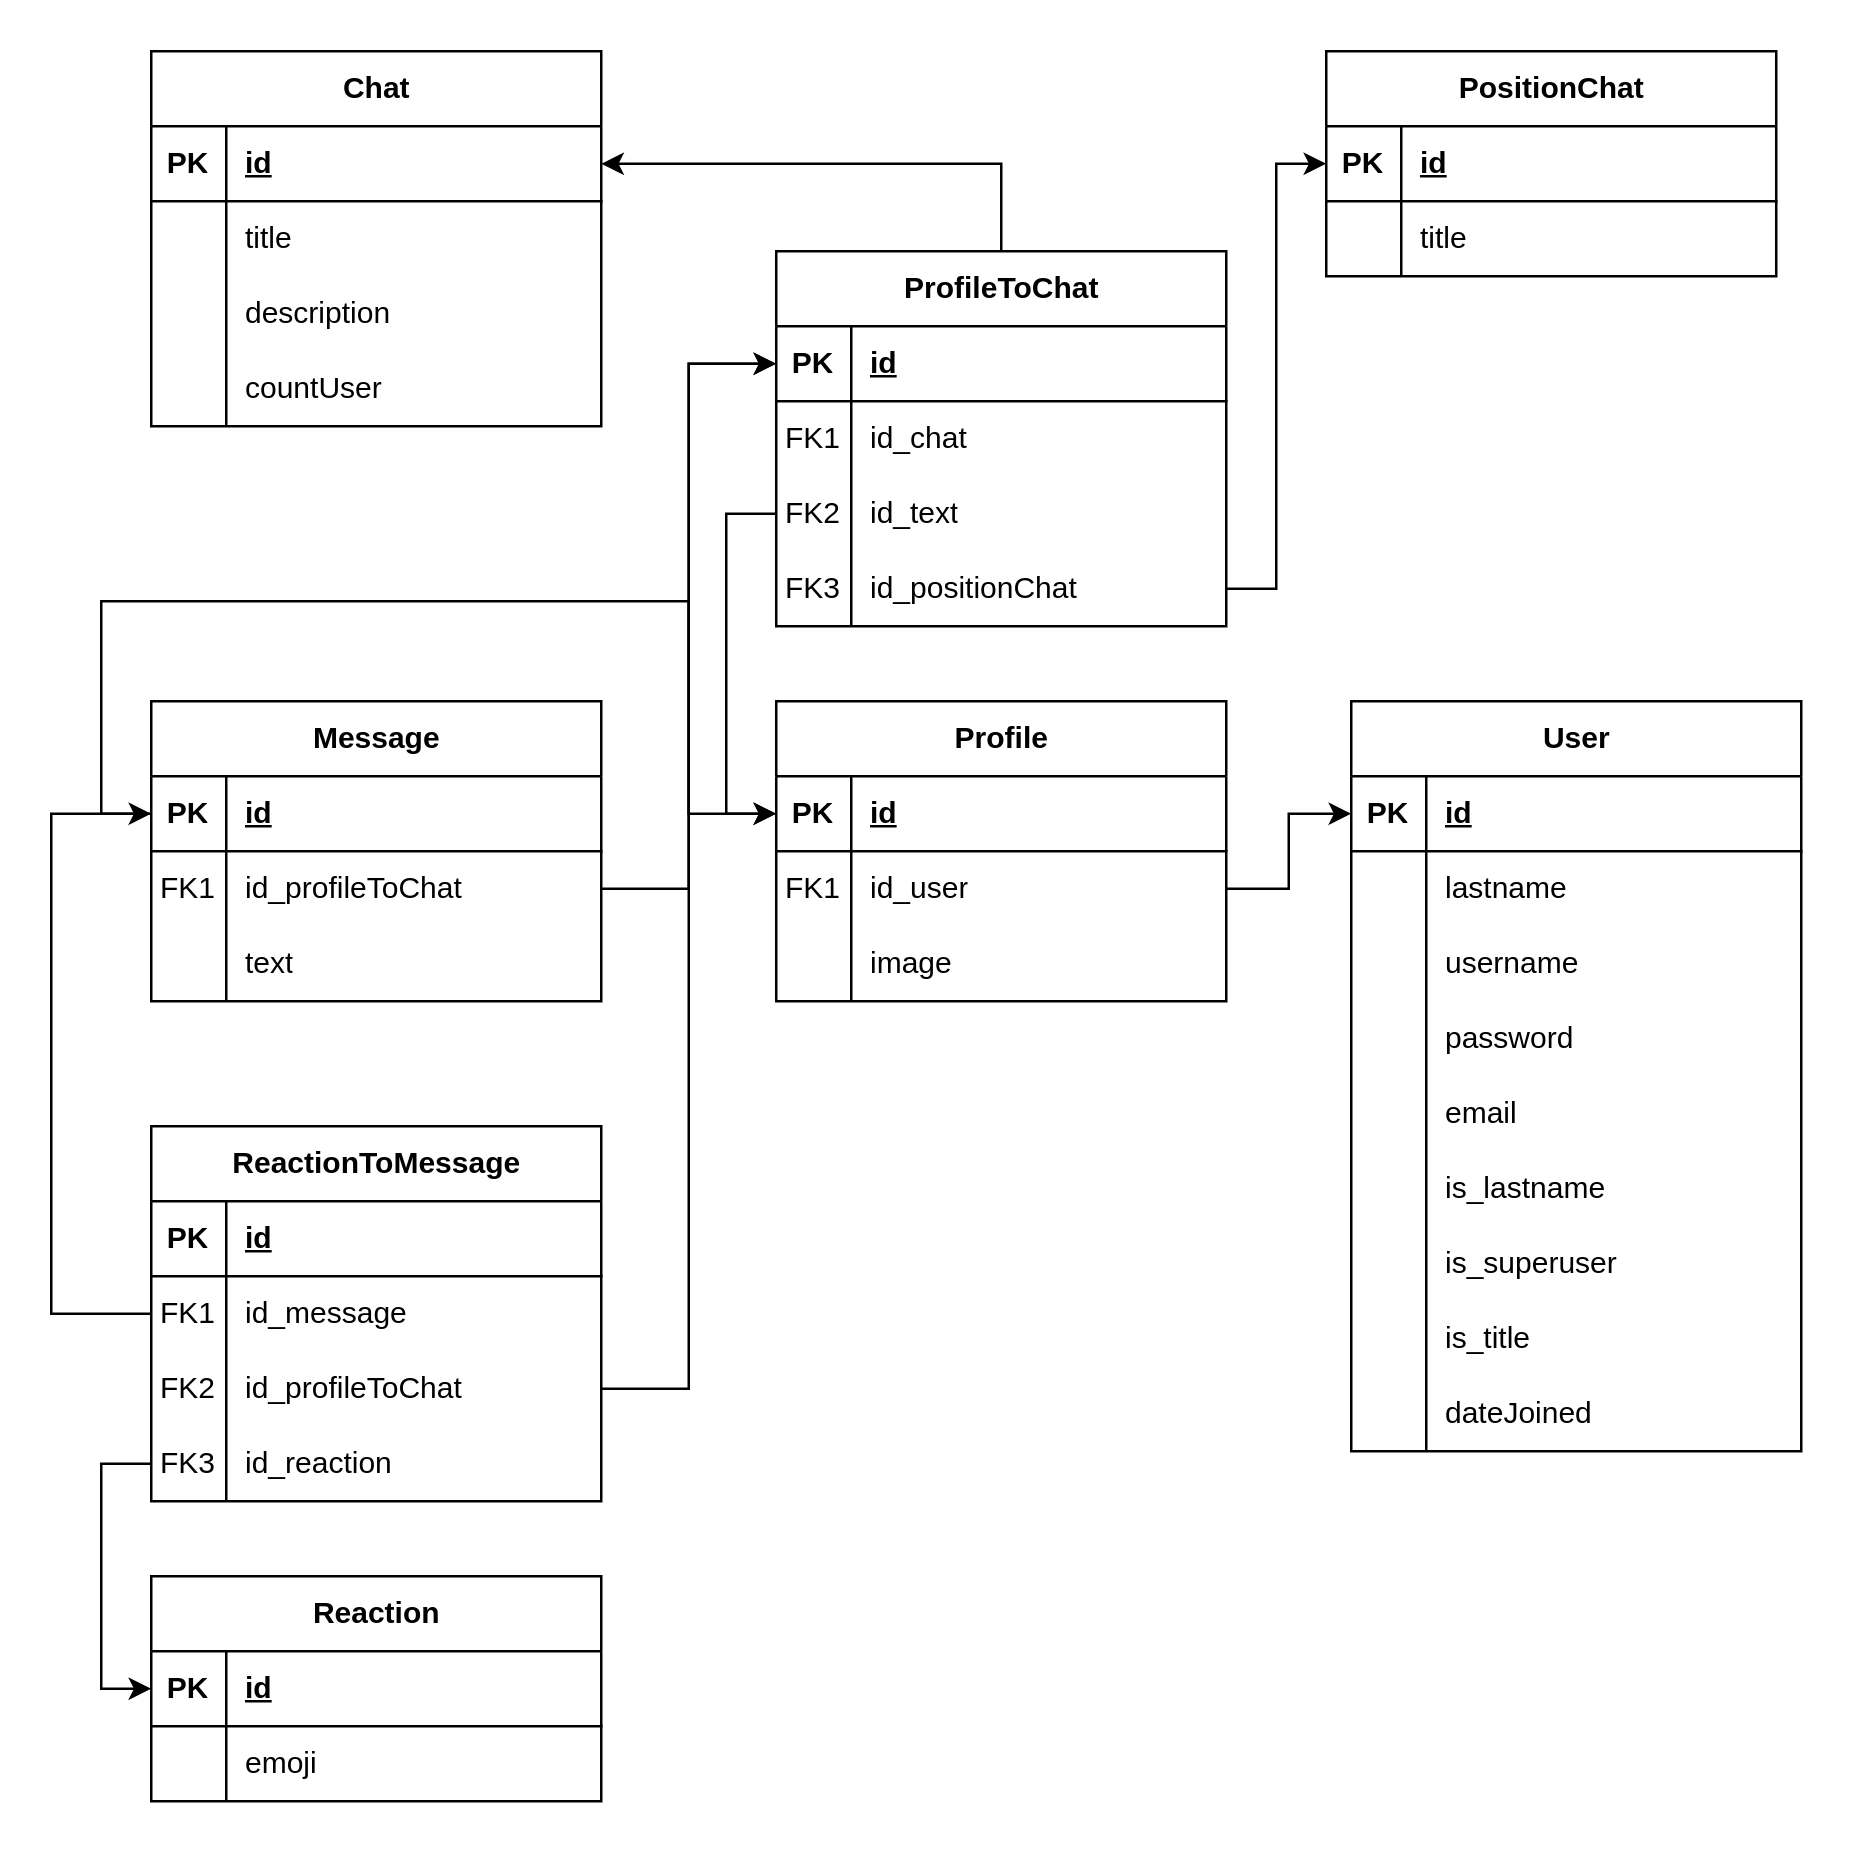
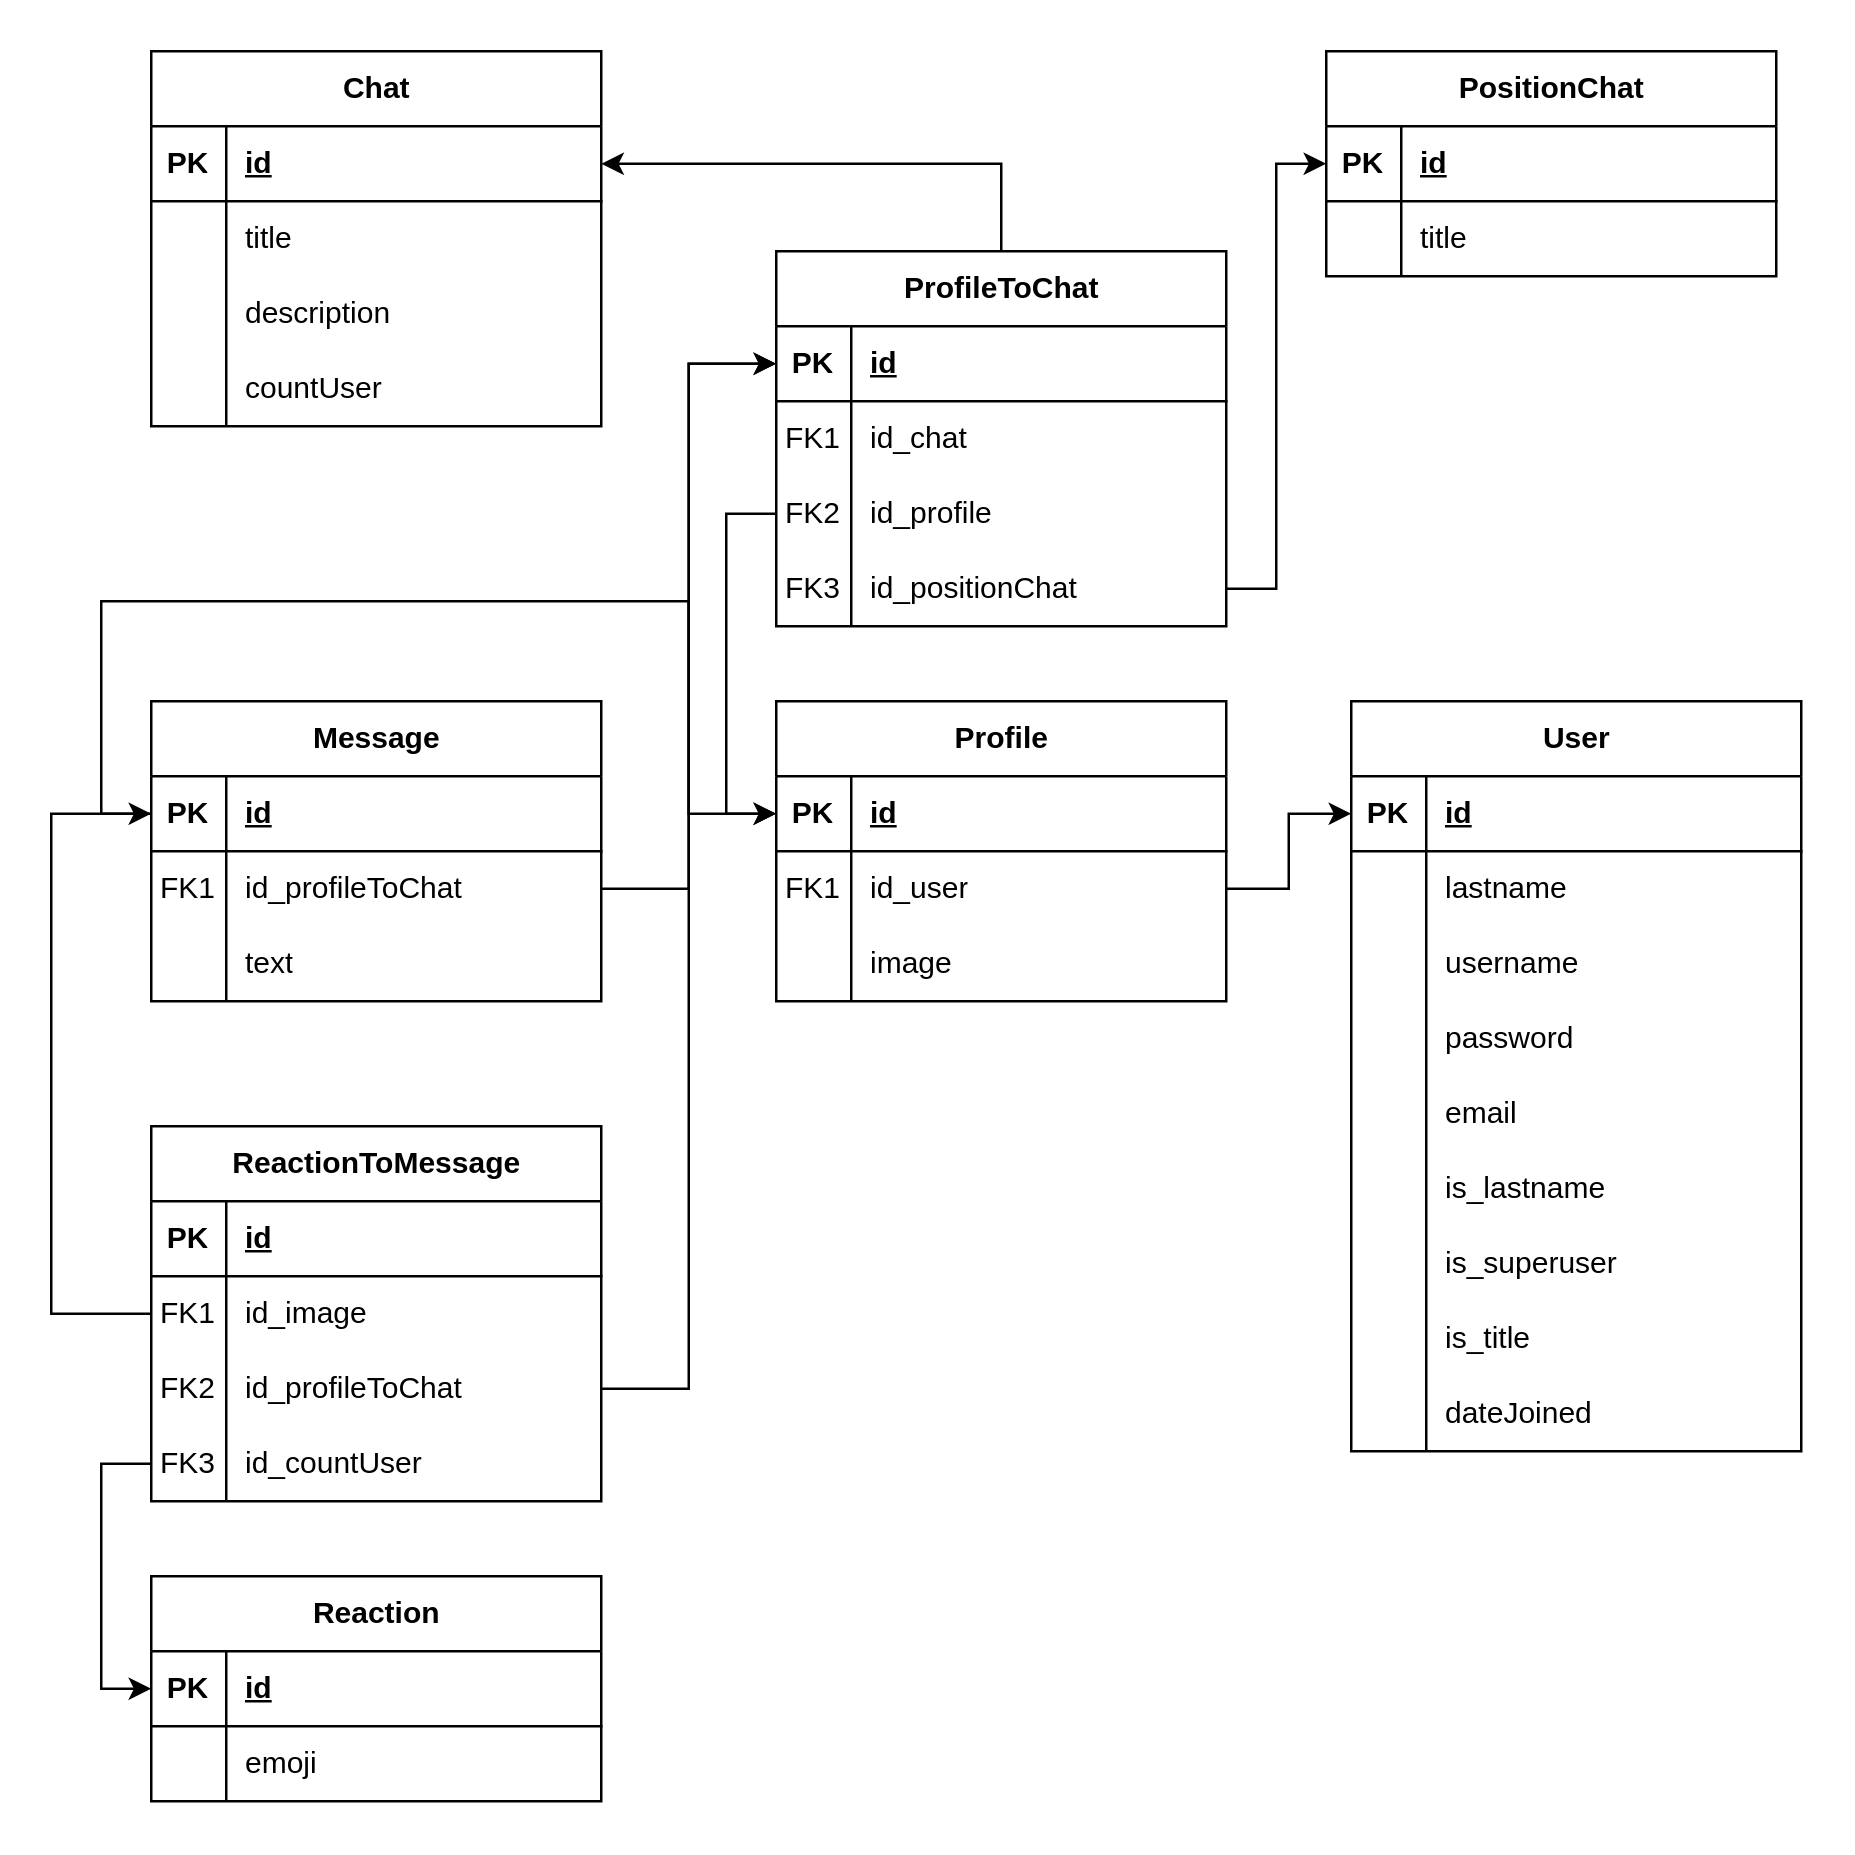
node "id_text": label "id_text" -> "id_profile"
node "id_message": label "id_message" -> "id_image"
node "id_reaction": label "id_reaction" -> "id_countUser"
